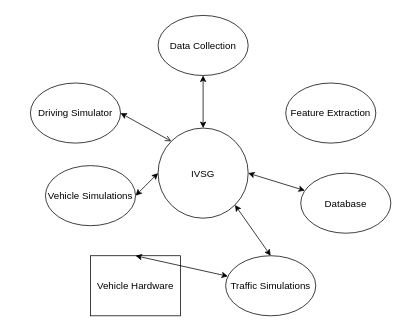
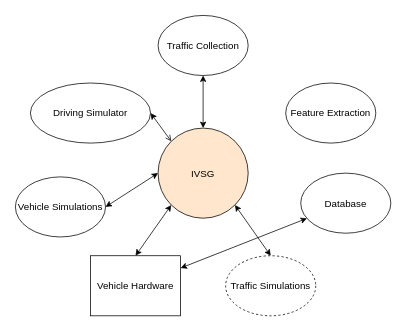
node "Data Collection": label "Data Collection" -> "Traffic Collection"
node "Driving Simulator": size 90x60 -> 120x60
node "IVSG": fillcolor #ffffff -> #ffe6cc
edge "IVSG" -- "Database": now "Vehicle Hardware" -- "Database"
node "Vehicle Simulations": moved (90, 195) -> (60, 207)
edge "Vehicle Hardware" -- "Traffic Simulations": now "Vehicle Hardware" -- "IVSG"
node "Traffic Simulations": style solid -> dashed
